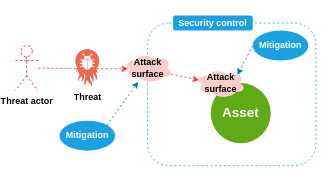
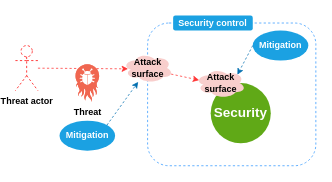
node "Threat": moved (87, 68) -> (87, 83)
node "Asset": label "Asset" -> "Security"
